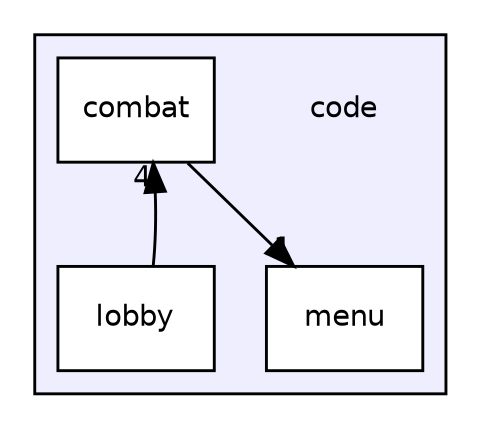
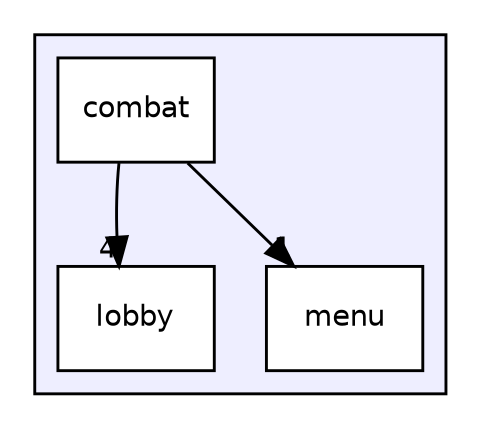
node "code": removed
edge "lobby" -> "combat": reversed
